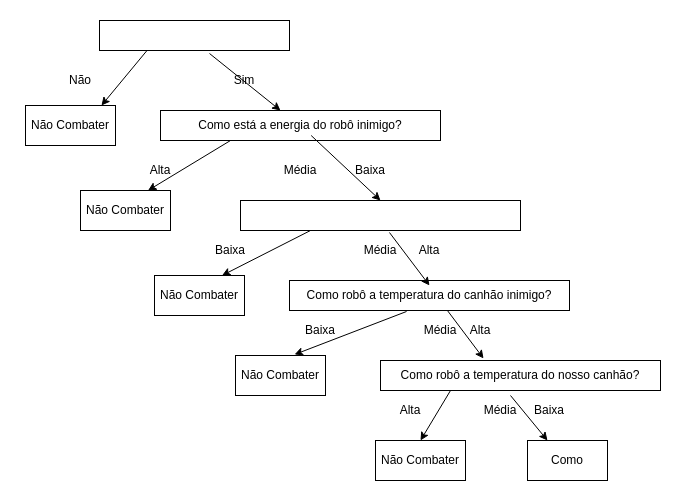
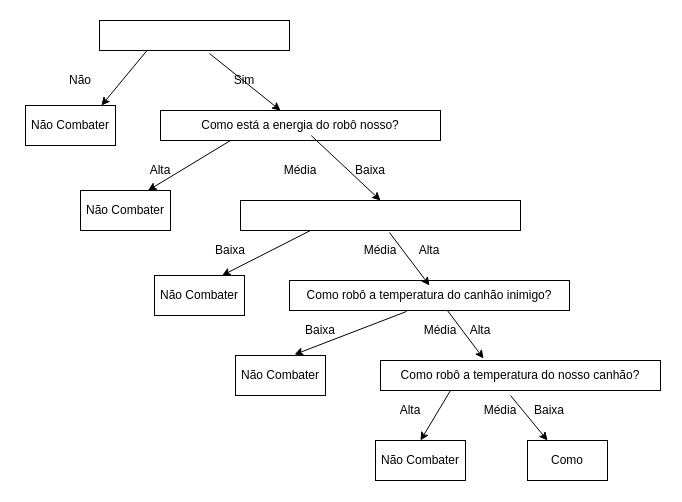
node "Como está a energia do robô inimigo?": label "Como está a energia do robô inimigo?" -> "Como está a energia do robô nosso?"
